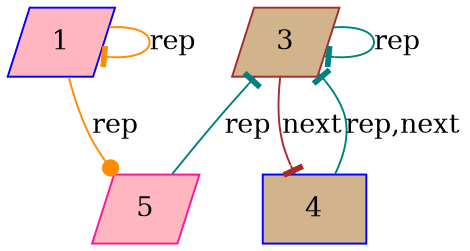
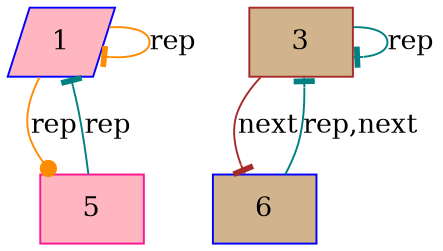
node "3": shape parallelogram -> box
edge "5" -> "3": now "5" -> "1"
node "5": shape parallelogram -> box
node "4": label "4" -> "6"
